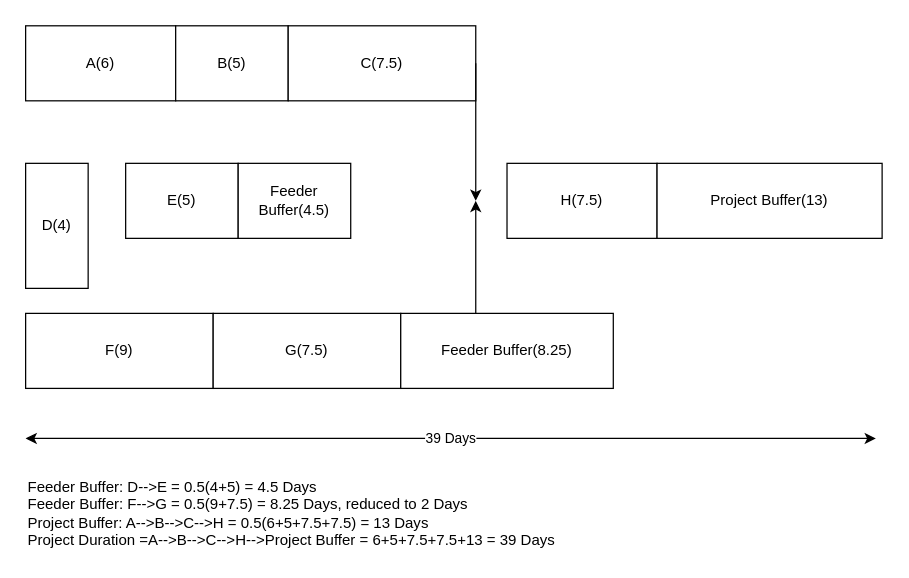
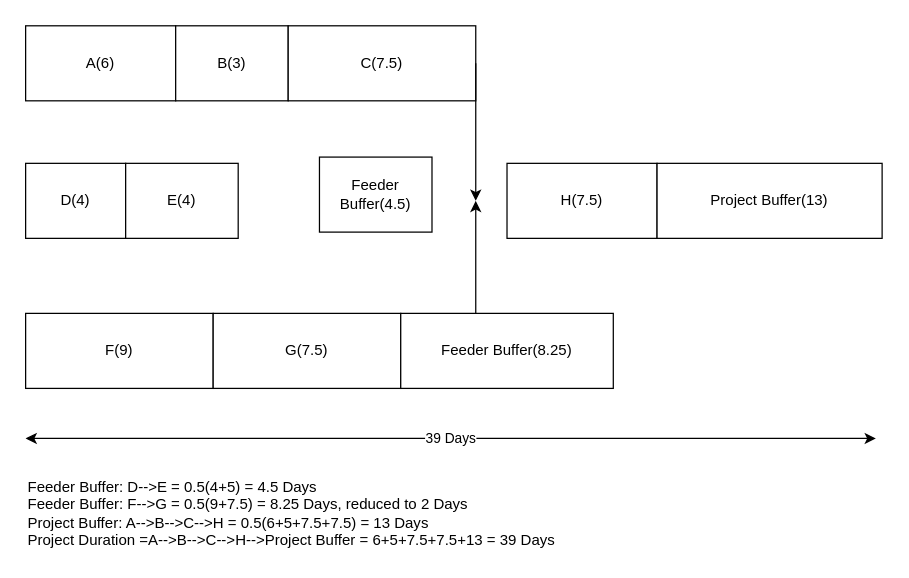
node "B(5)": label "B(5)" -> "B(3)"
node "E(5)": label "E(5)" -> "E(4)"
node "Feeder Buffer(4.5)": moved (294, 201) -> (376, 194)
node "D(4)": size 63x125 -> 100x75
